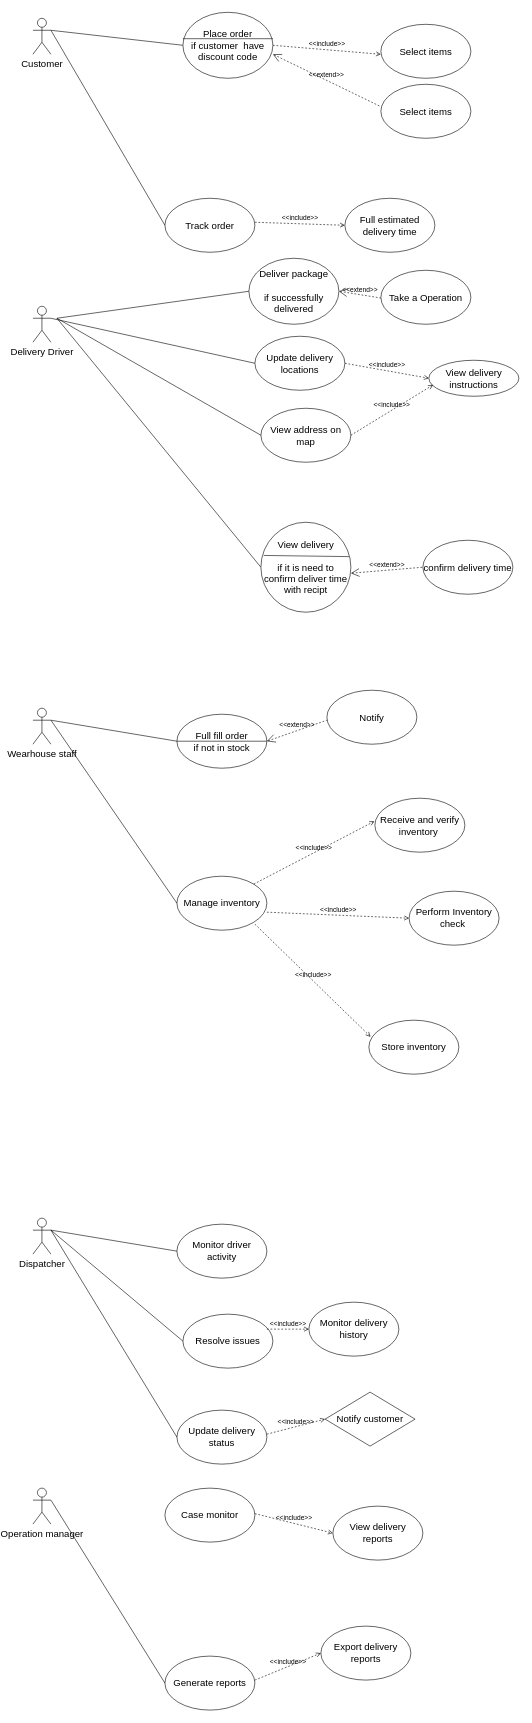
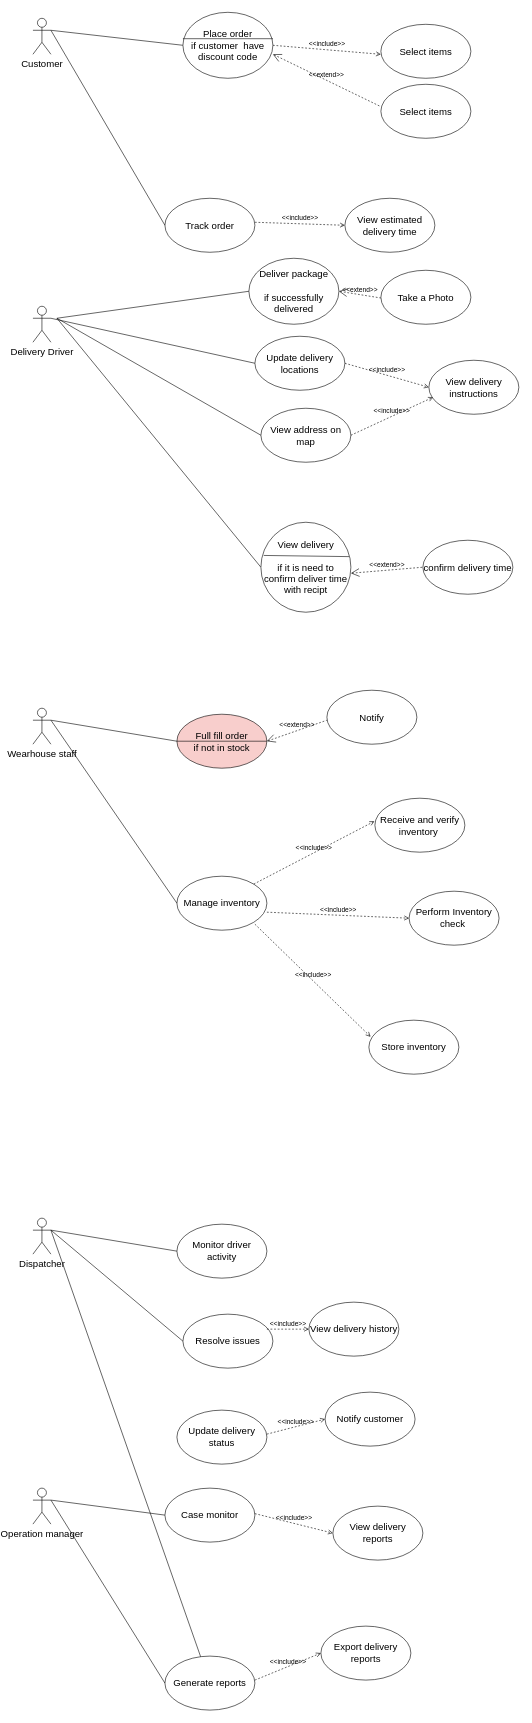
node "Full estimated delivery time": label "Full estimated delivery time" -> "View estimated delivery time"
node "Take a Operation": label "Take a Operation" -> "Take a Photo"
node "View delivery instructions": size 90x36 -> 90x54
node "Full fill order if not in stock": fillcolor #ffffff -> #f8cecc
node "Monitor delivery history": label "Monitor delivery history" -> "View delivery history"
edge "Dispatcher" -- "Update delivery status": now "Dispatcher" -- "Generate reports"
node "Notify customer": shape diamond -> ellipse
edge "Operation manager" -- "Case monitor": added
